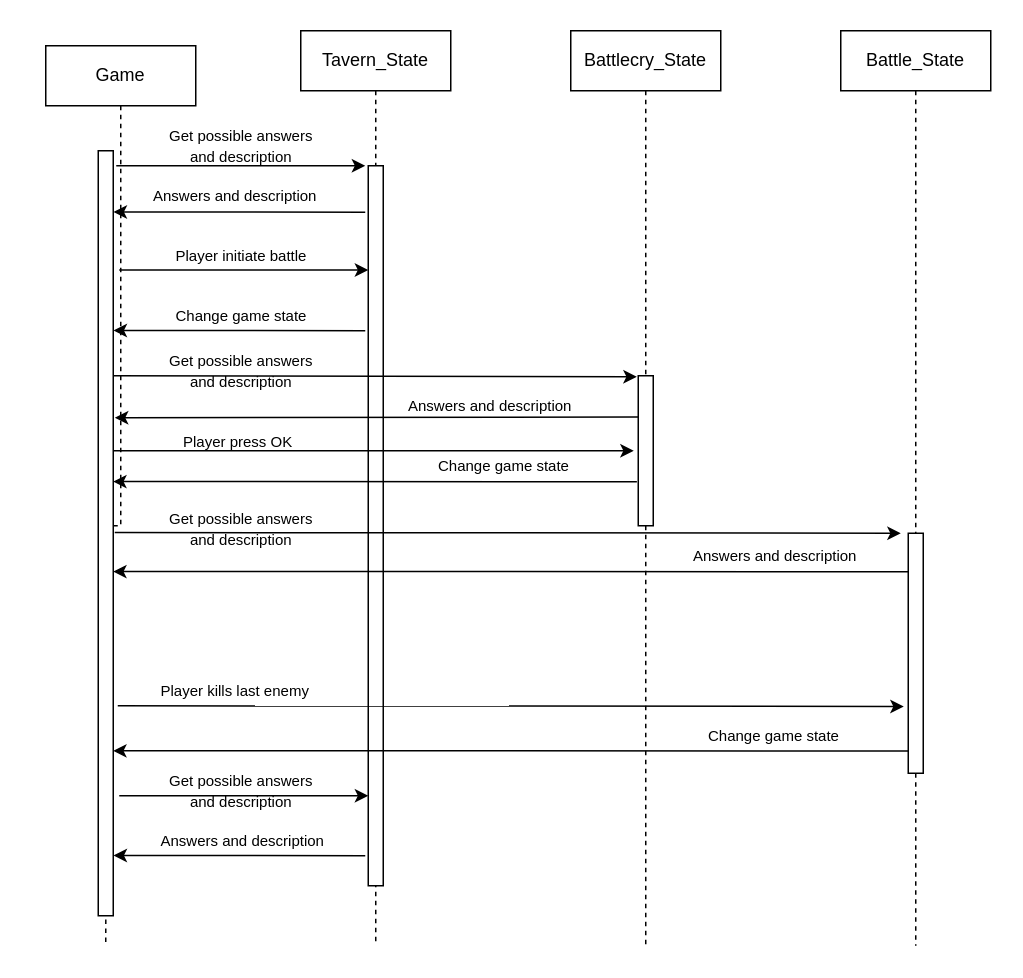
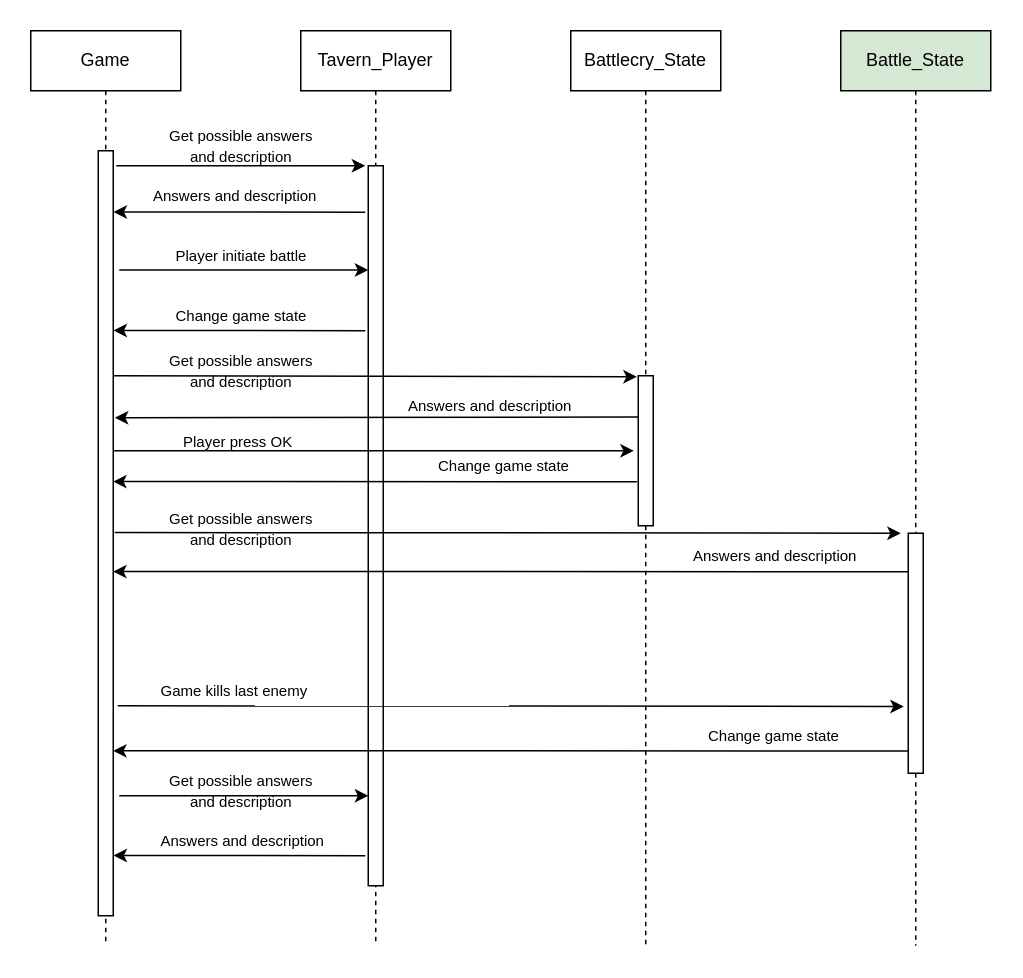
node "Tavern_State": label "Tavern_State" -> "Tavern_Player"
node "Battle_State": fillcolor #ffffff -> #d5e8d4
node "Game": moved (121, 76) -> (106, 61)
node "Player kills last enemy": label "Player kills last enemy" -> "Game kills last enemy"
